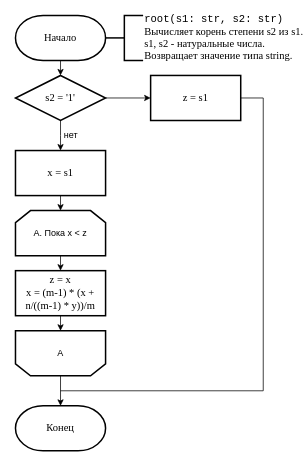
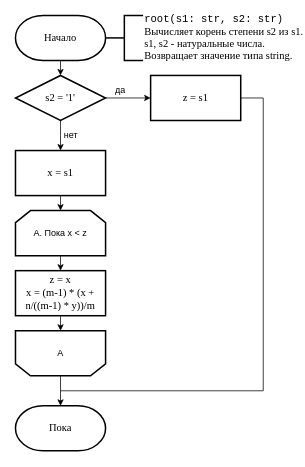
node "да": added
node "Конец": label "Конец" -> "Пока"
